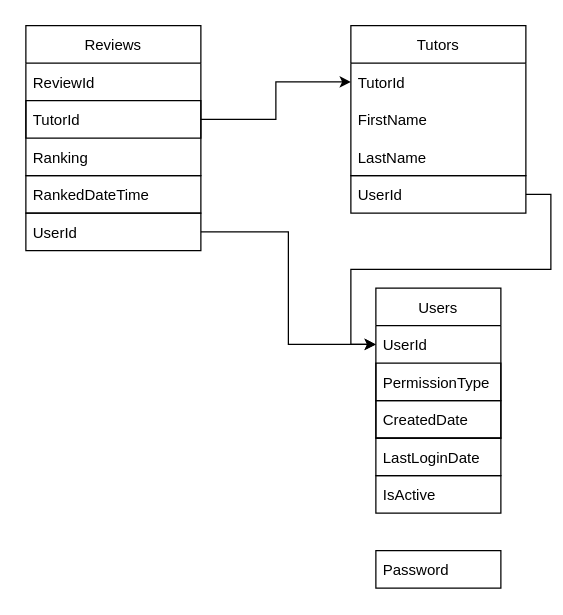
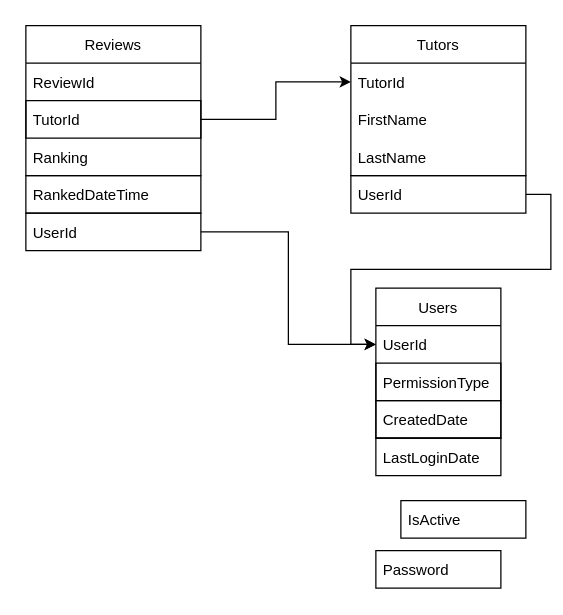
node "IsActive": moved (438, 494) -> (463, 519)
